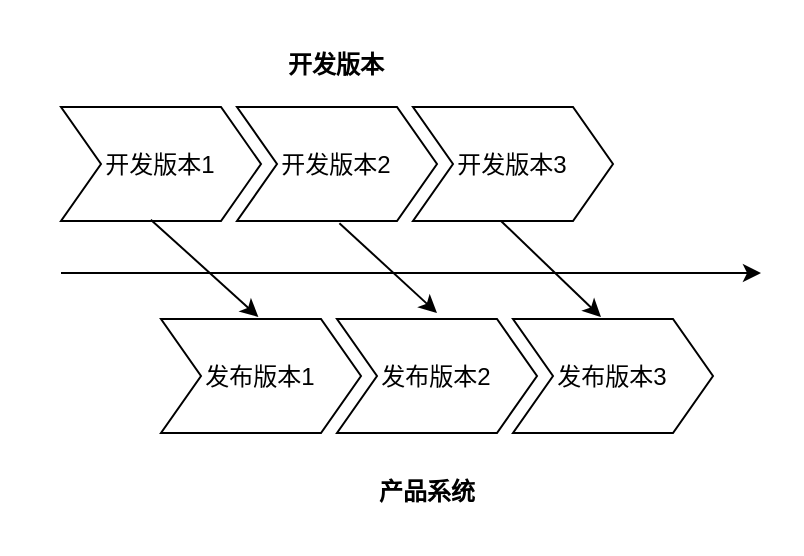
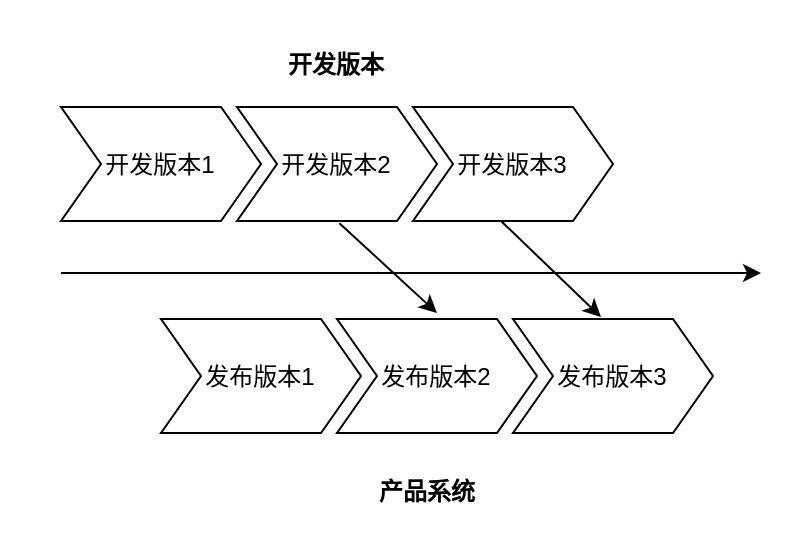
edge "开发版本1" -> "发布版本1": removed
